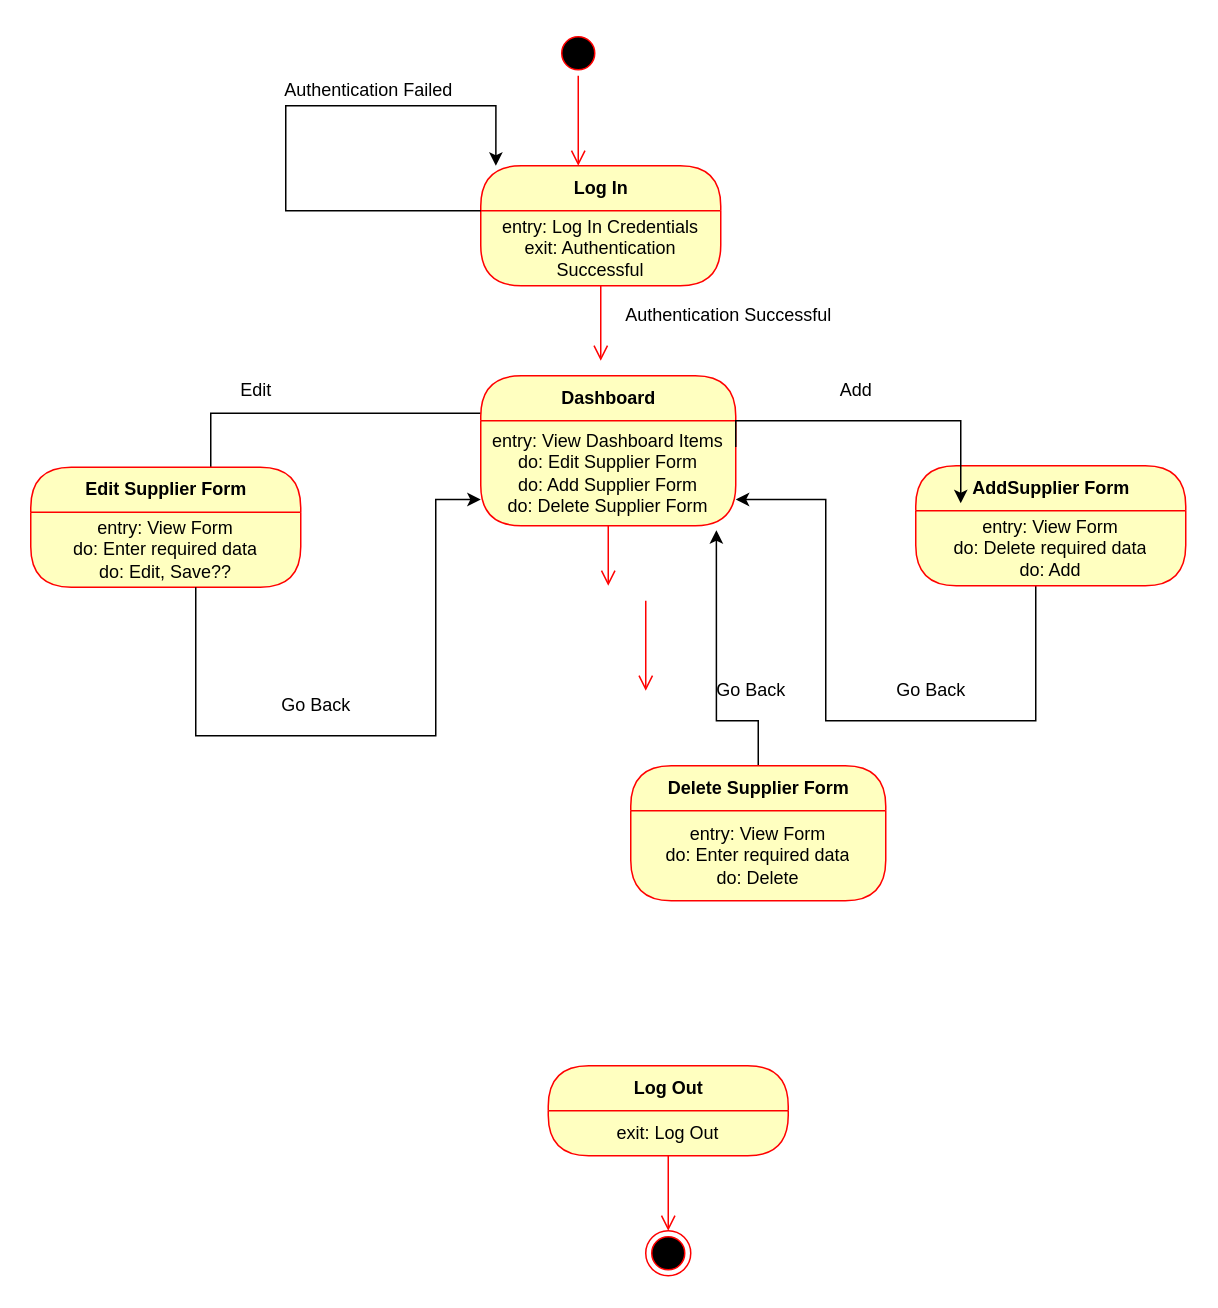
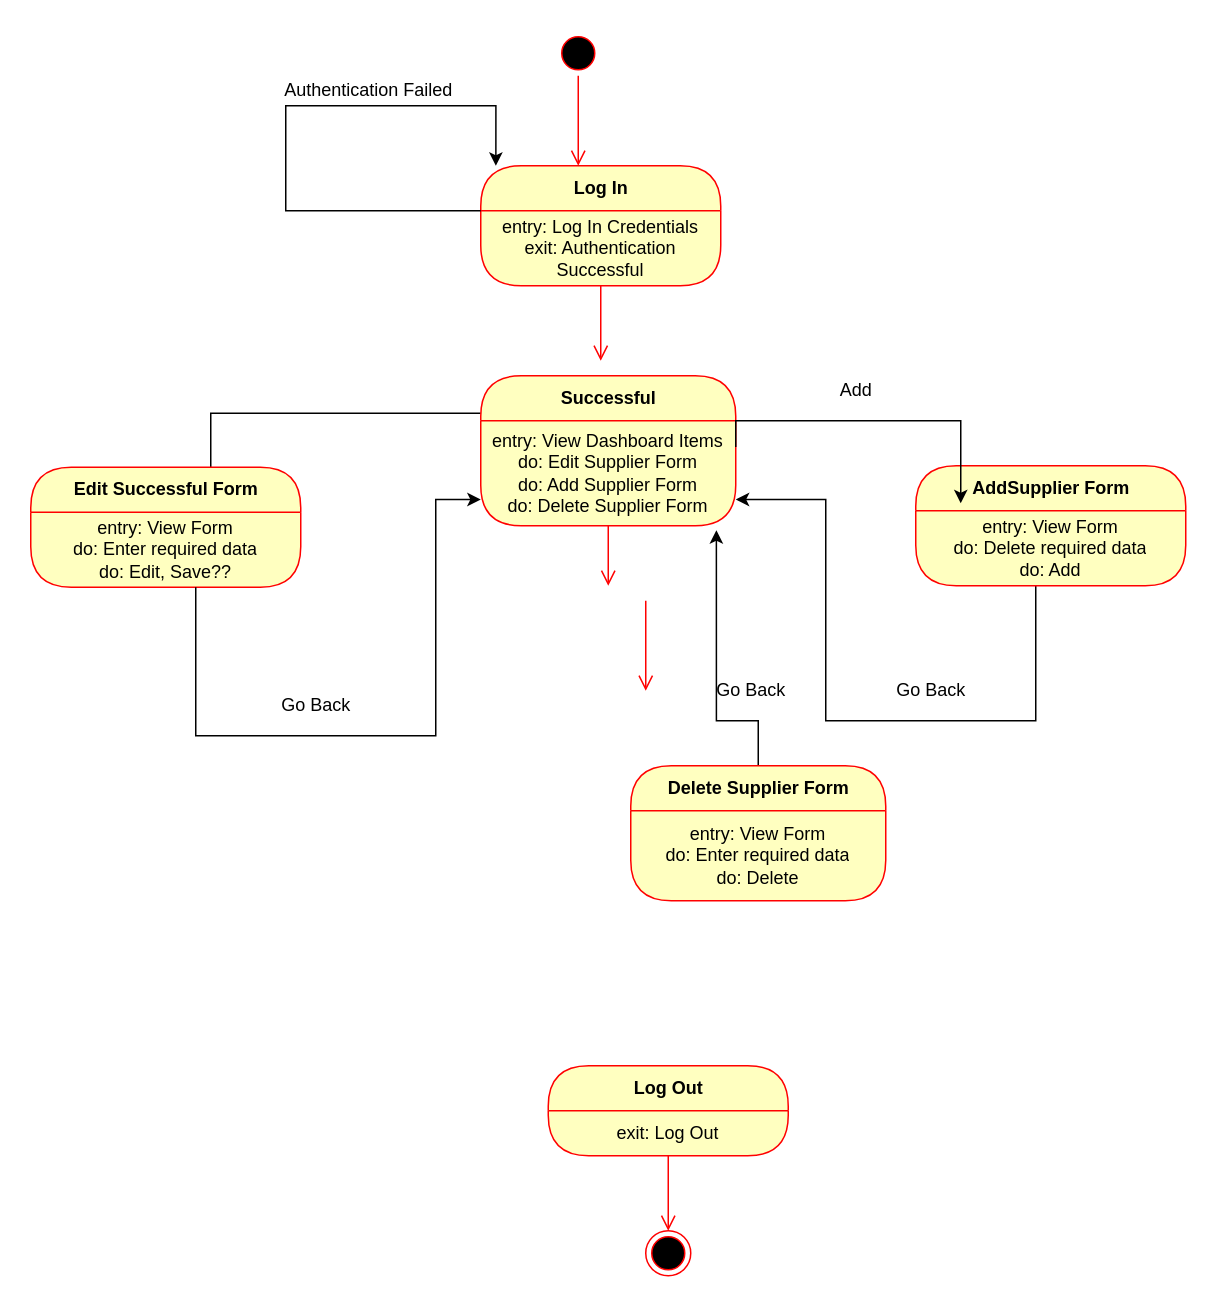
node "Authentication Successful": removed
node "Edit": removed
node "Dashboard": label "Dashboard" -> "Successful"
node "Edit Supplier Form": label "Edit Supplier Form" -> "Edit Successful Form"
